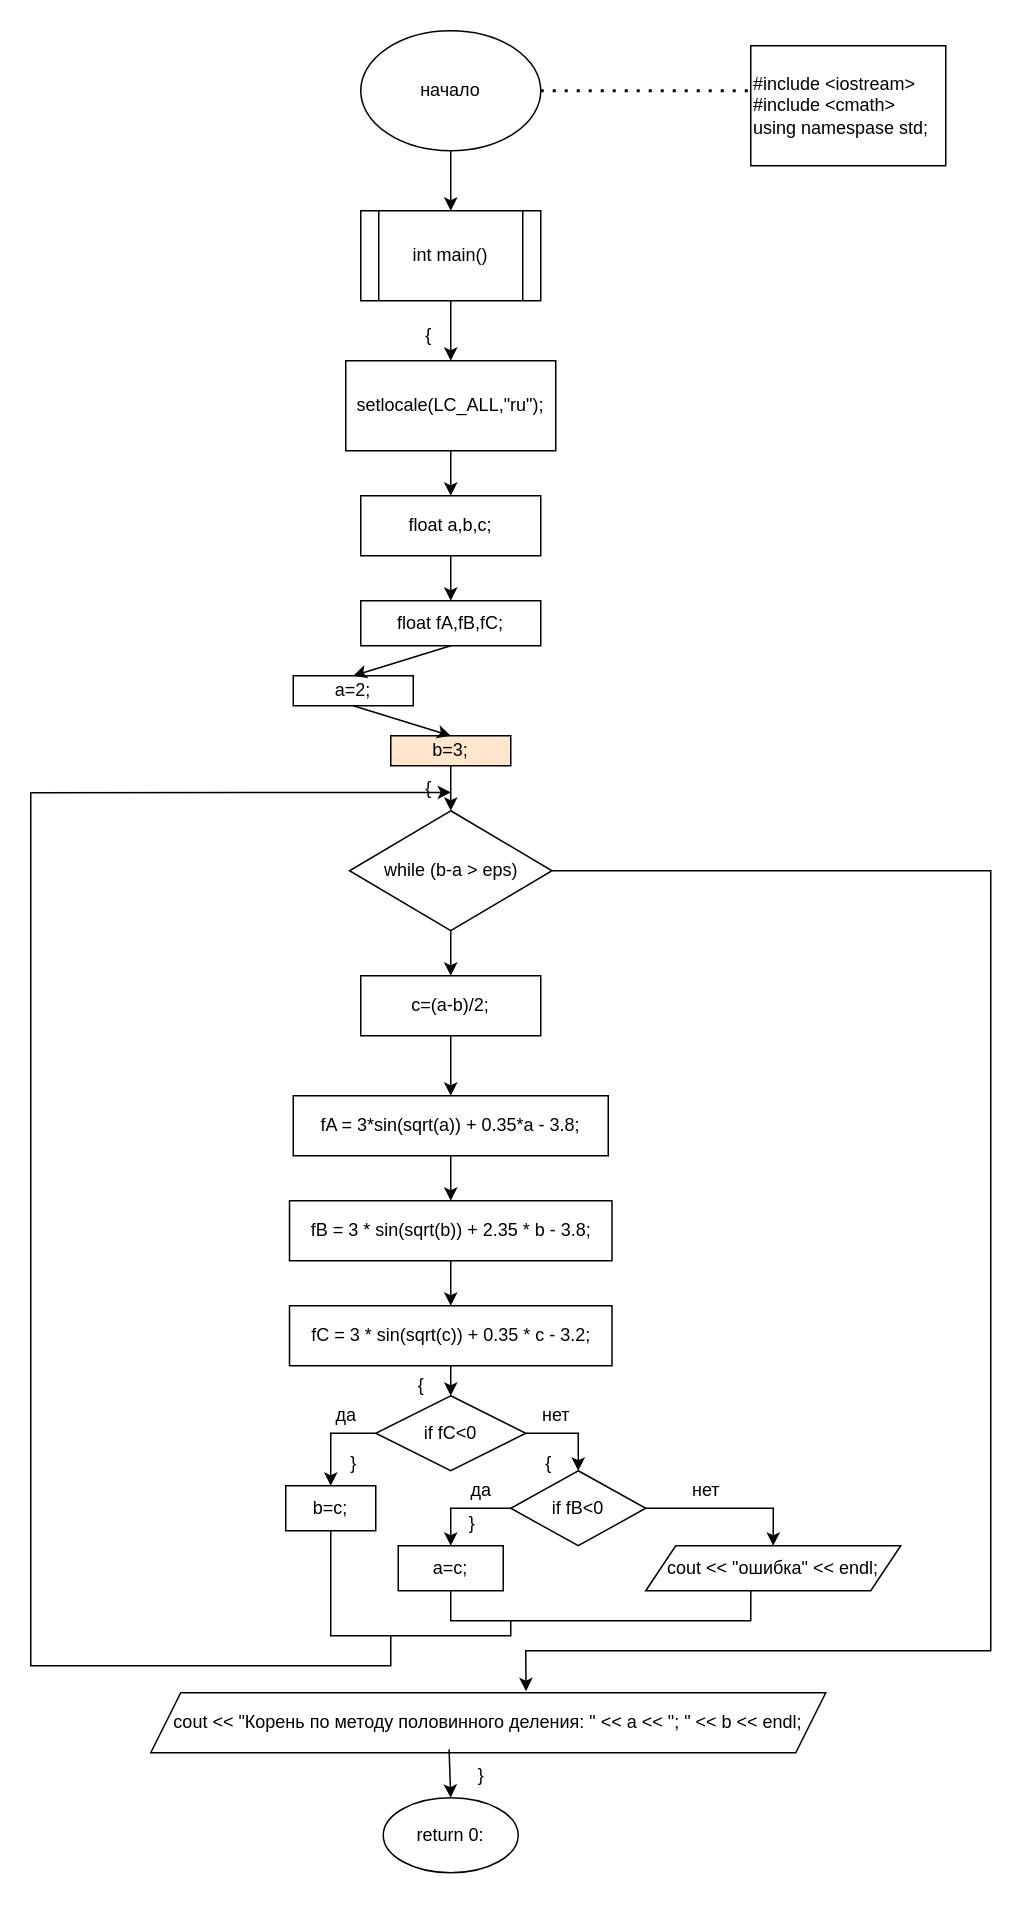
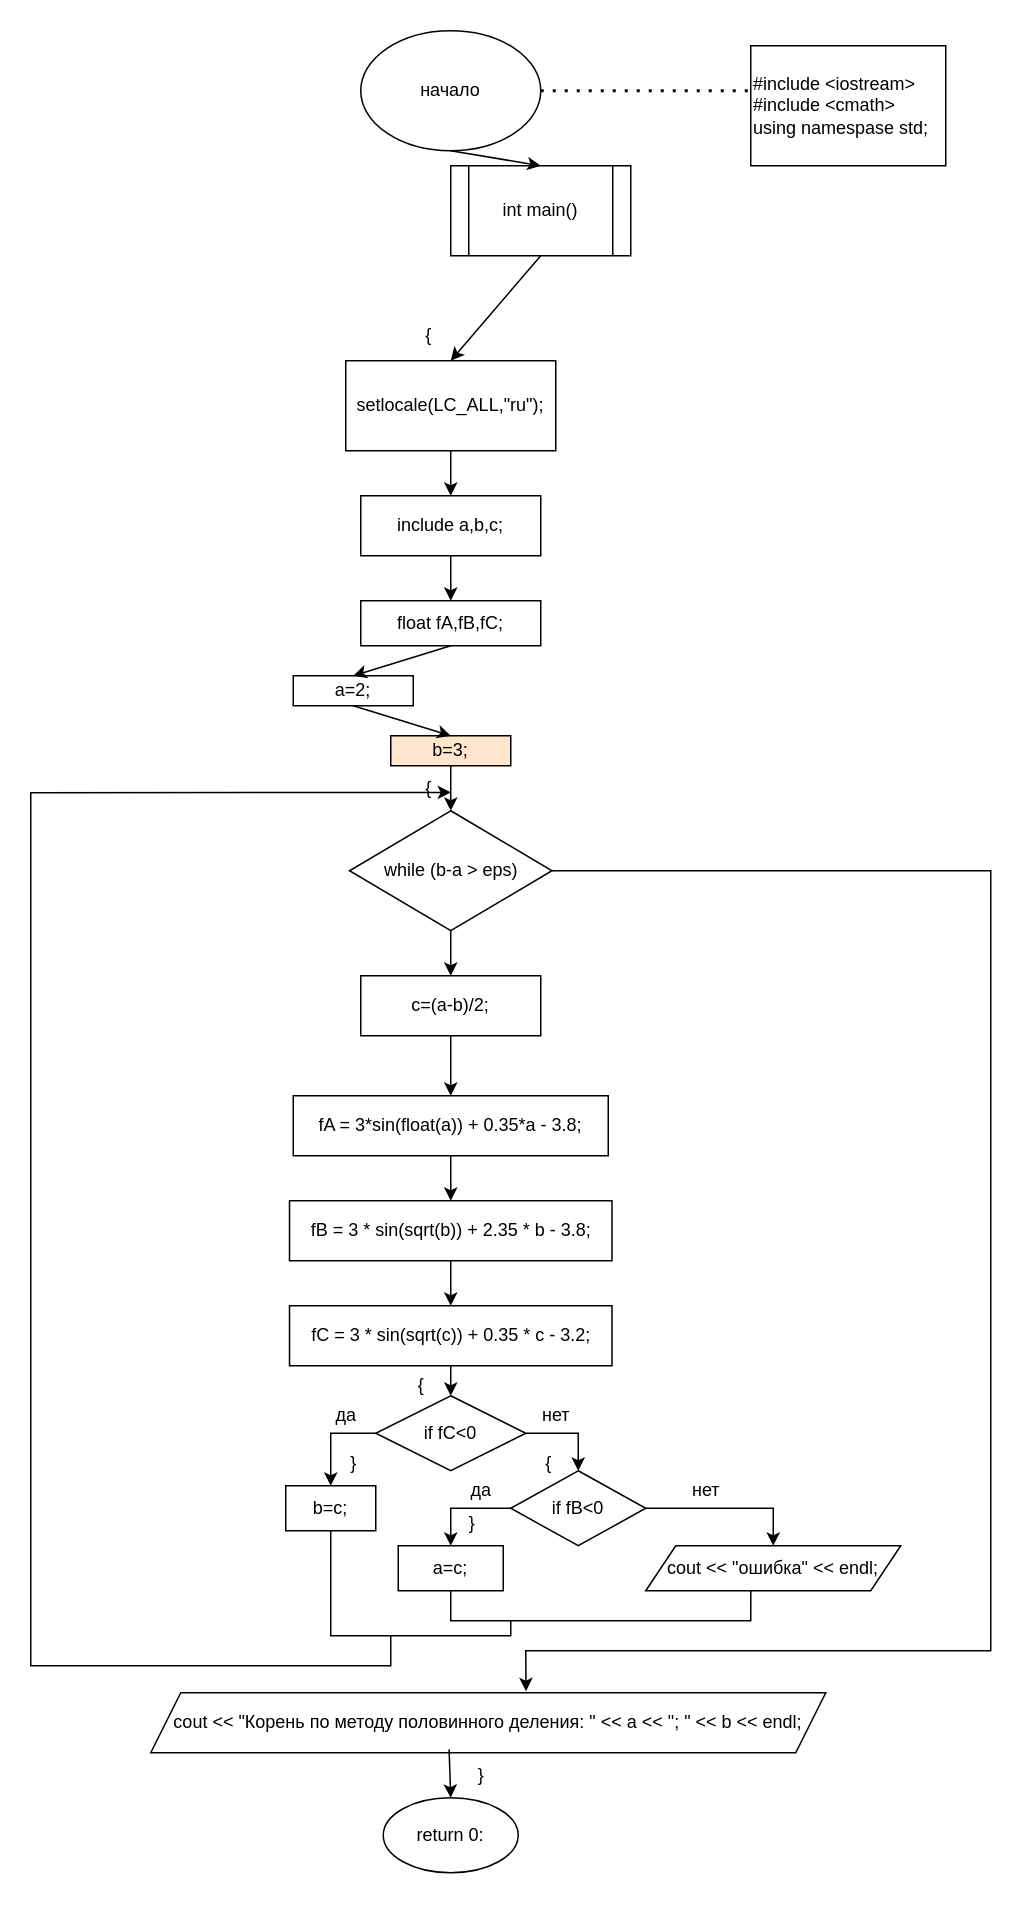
node "int main()": moved (451, 256) -> (541, 211)
node "float a,b,c;": label "float a,b,c;" -> "include a,b,c;"
node "fA = 3*sin(sqrt(a)) + 0.35*a - 3.8;": label "fA = 3*sin(sqrt(a)) + 0.35*a - 3.8;" -> "fA = 3*sin(float(a)) + 0.35*a - 3.8;"
